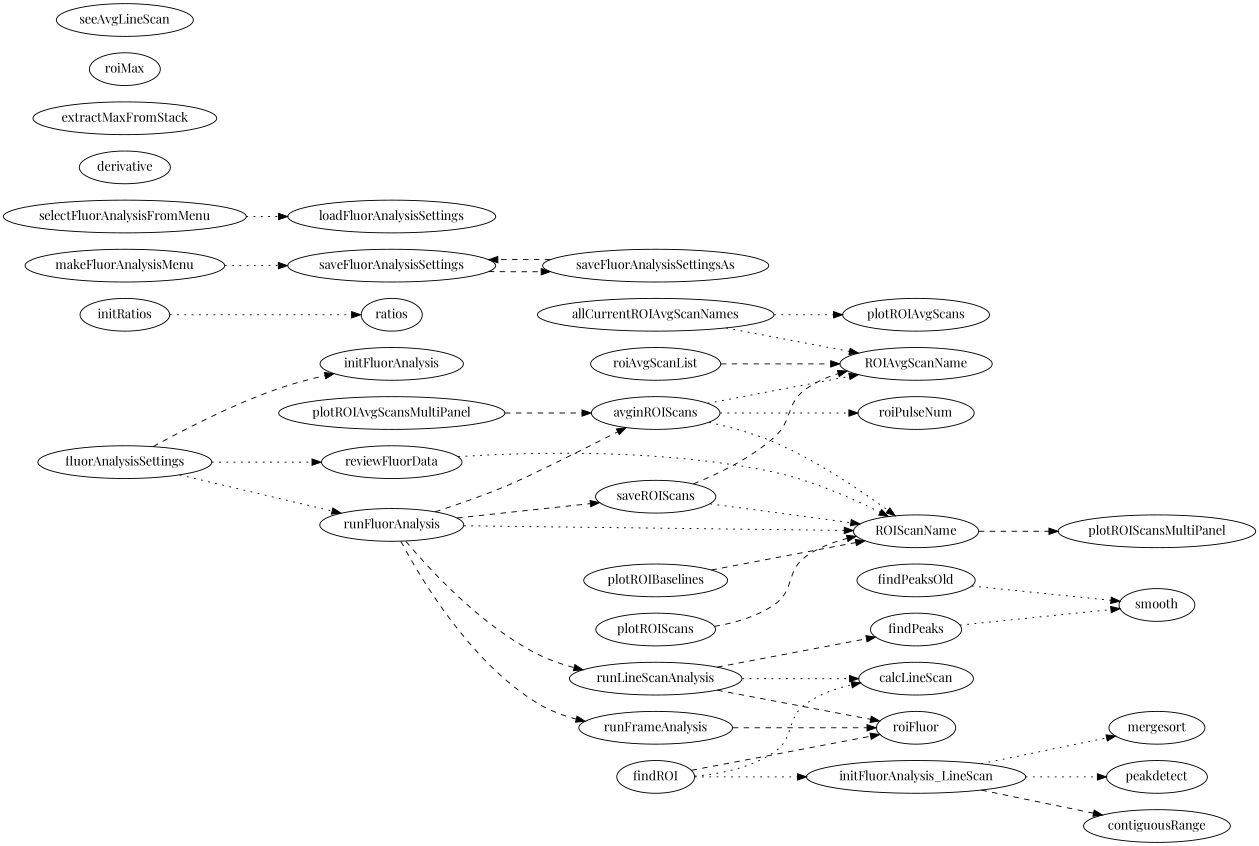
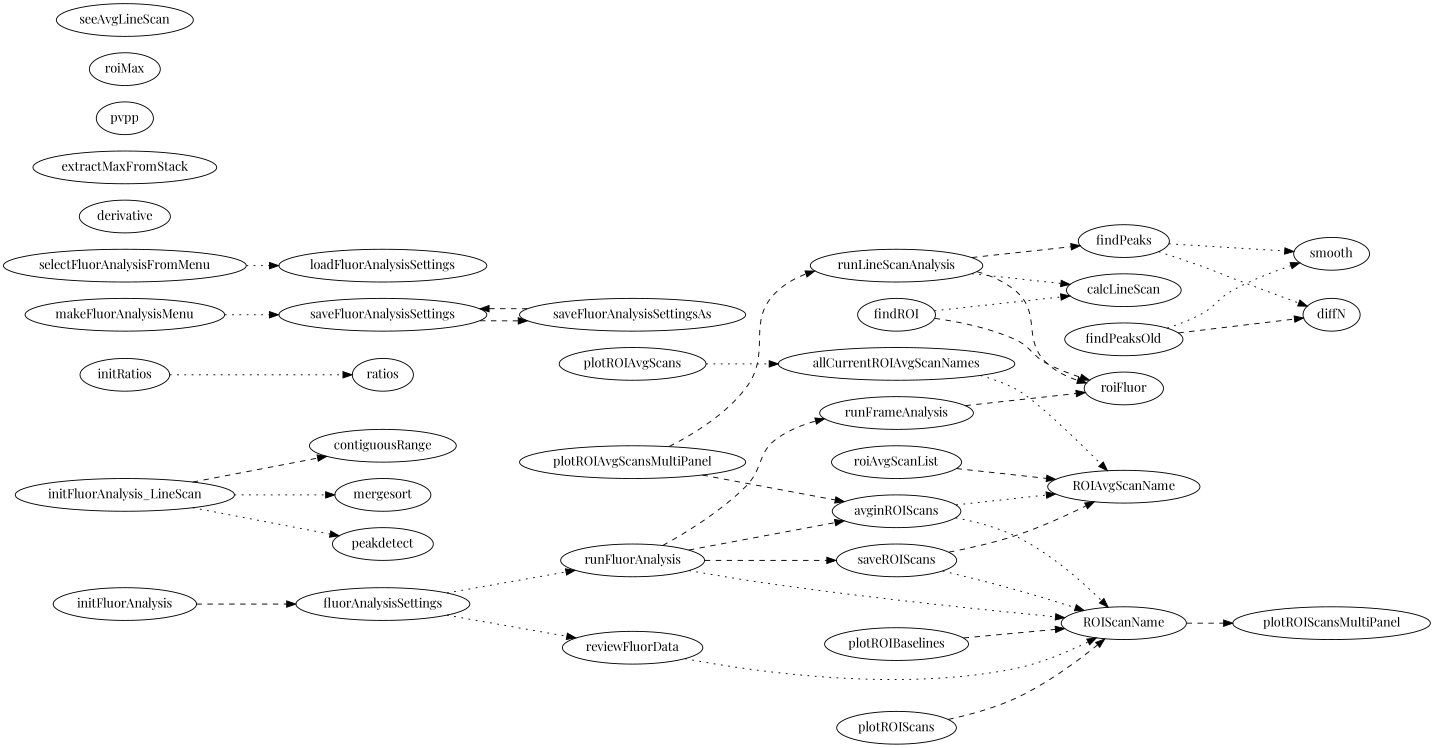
node "pvpp": added
edge "allCurrentROIAvgScanNames" -> "plotROIAvgScans": reversed
node "diffN": added
edge "fluorAnalysisSettings" -> "initFluorAnalysis": reversed
node "roiPulseNum": removed
edge "runFluorAnalysis" -> "runLineScanAnalysis": now "plotROIAvgScansMultiPanel" -> "runLineScanAnalysis"
edge "findROI" -> "initFluorAnalysis_LineScan": removed
